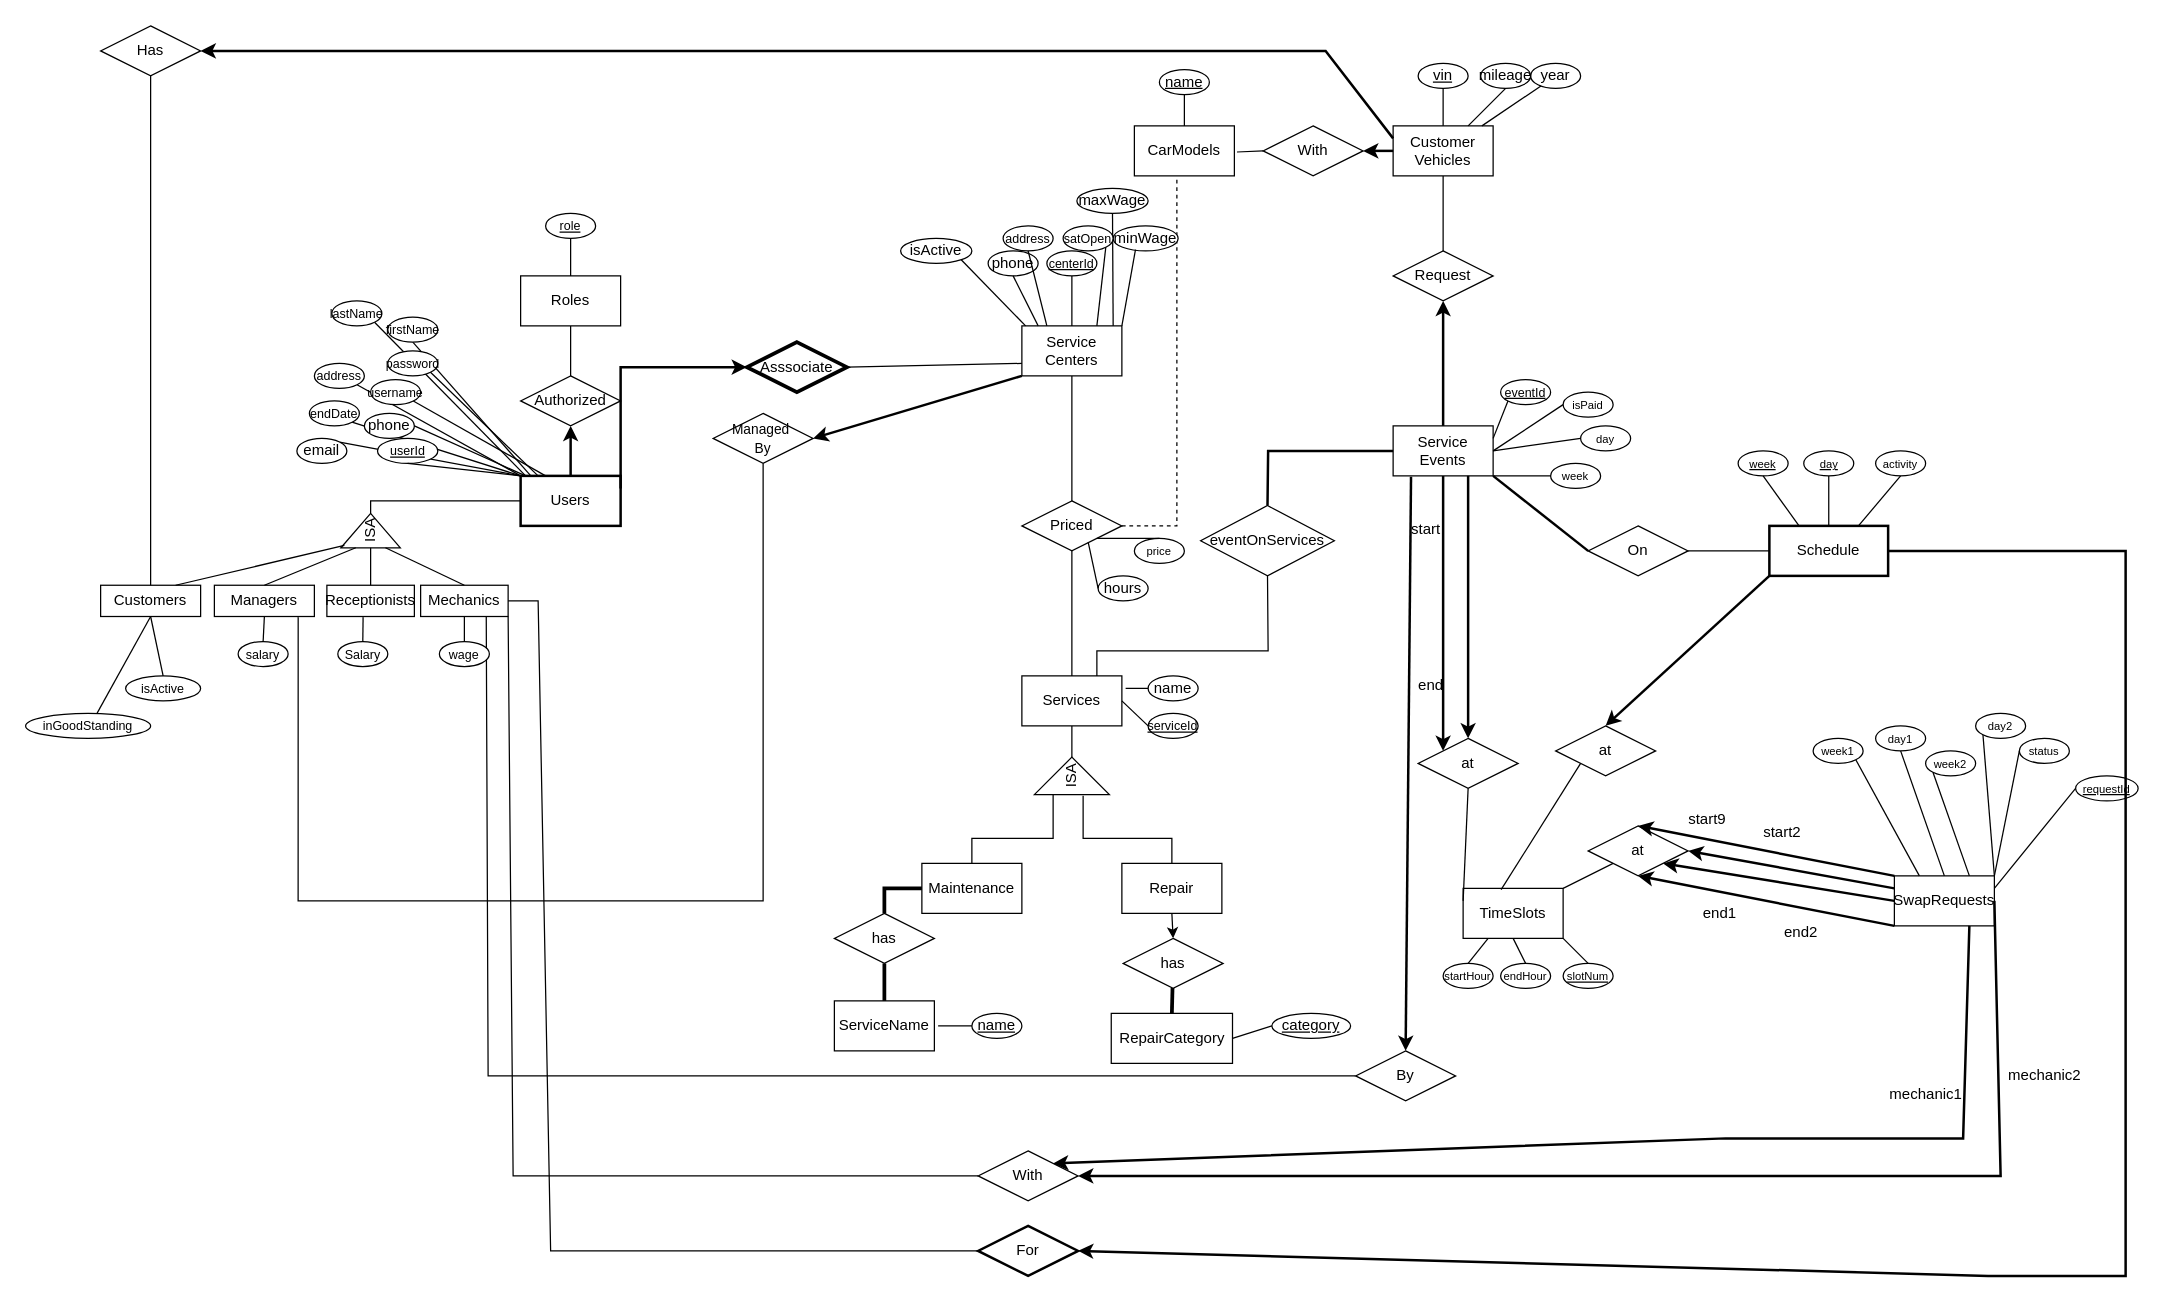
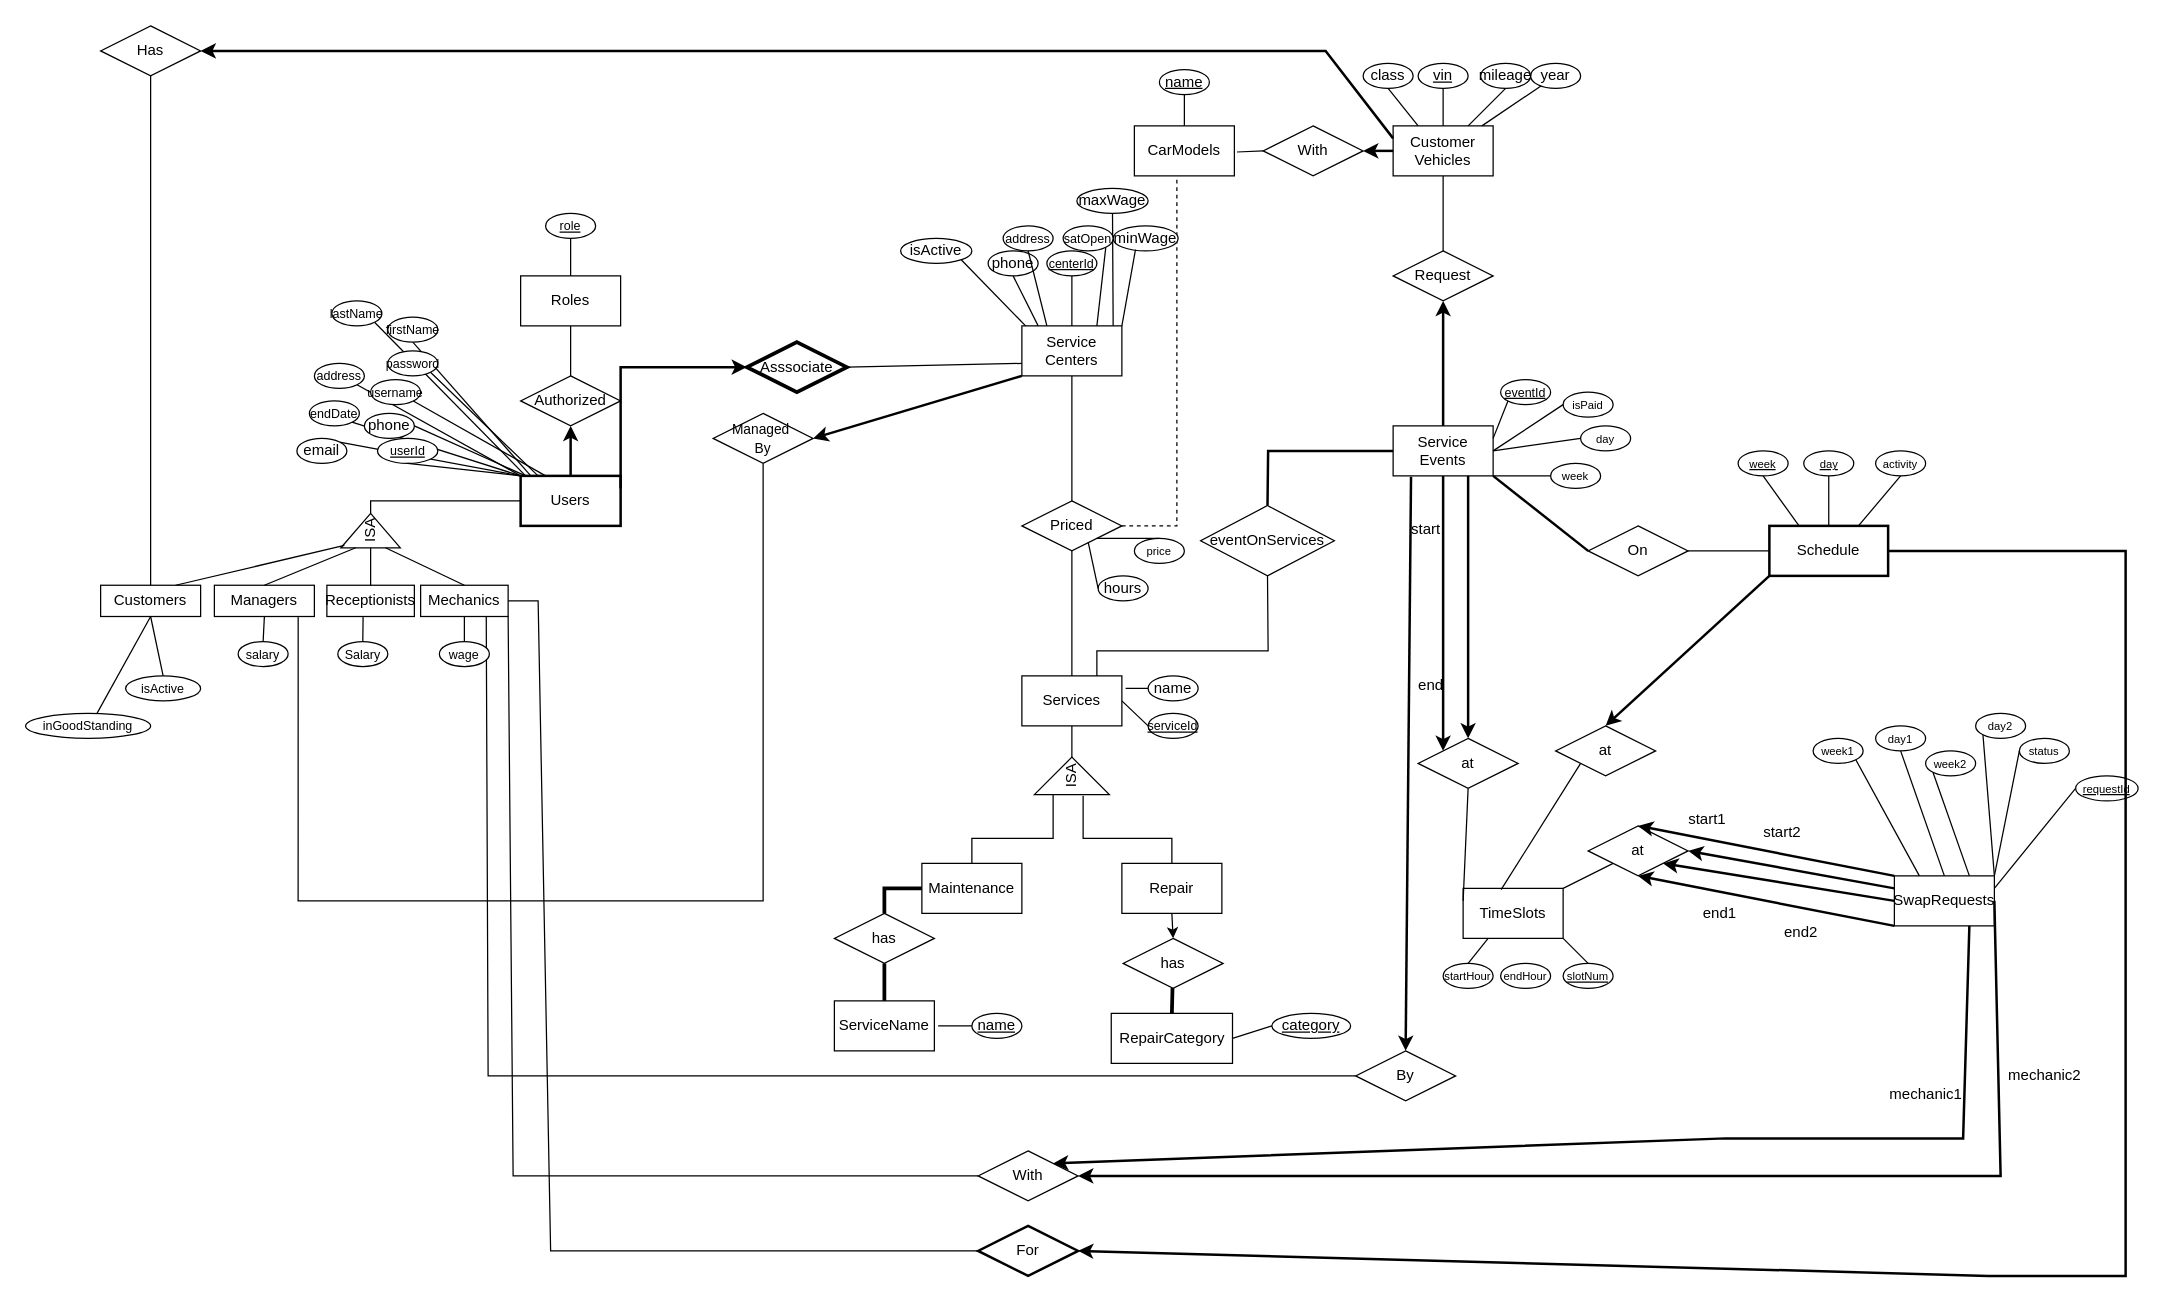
node "class": added
edge "class" -- "Customer Vehicles": added
node "start9": label "start9" -> "start1"
edge "TimeSlots" -- "endHour": removed
